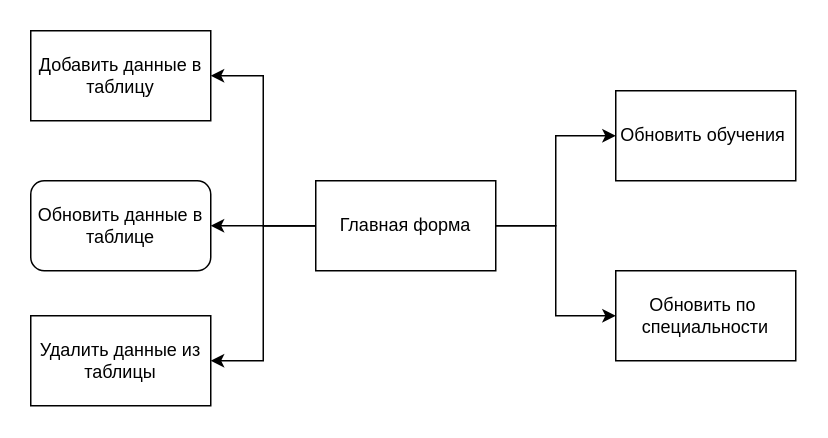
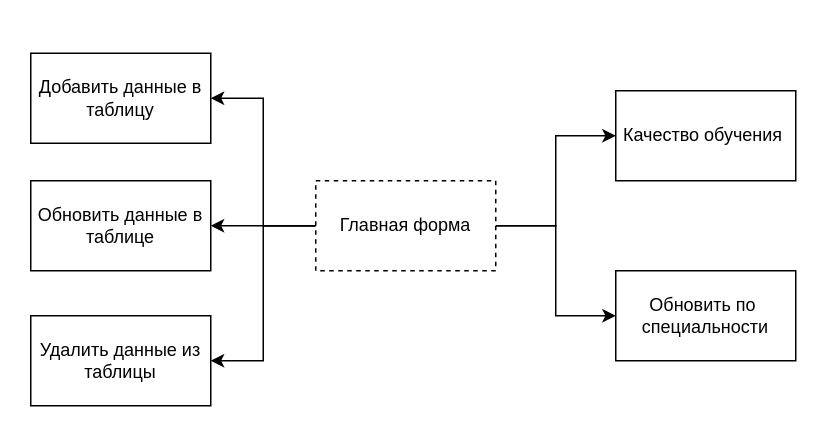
node "Добавить данные в таблицу": moved (121, 76) -> (121, 98)
node "Обновить обучения": label "Обновить обучения" -> "Качество обучения"
node "Обновить данные в таблице": shape rounded rectangle -> rectangle
node "Главная форма": style solid -> dashed
